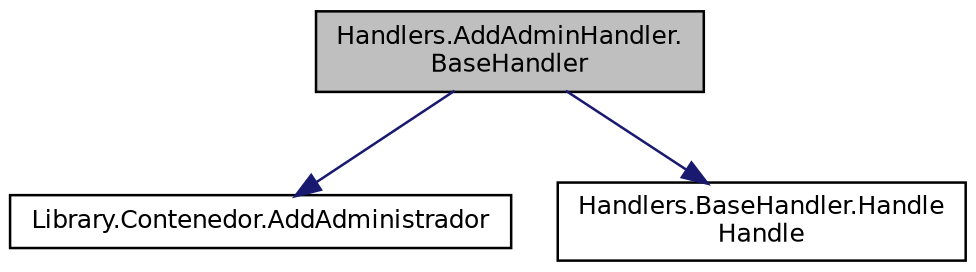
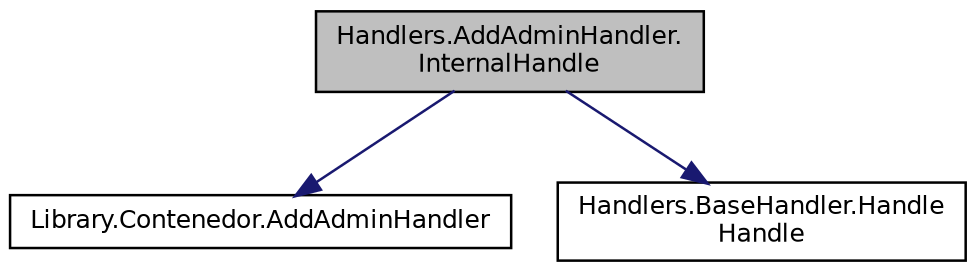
node "Handlers.AddAdminHandler. BaseHandler": label "Handlers.AddAdminHandler. BaseHandler" -> "Handlers.AddAdminHandler. InternalHandle"
node "Library.Contenedor.AddAdministrador": label "Library.Contenedor.AddAdministrador" -> "Library.Contenedor.AddAdminHandler"
